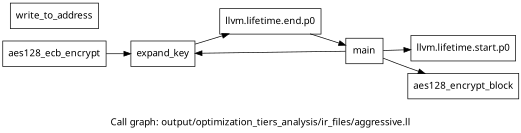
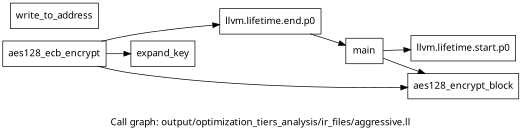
edge "expand_key" -> "llvm.lifetime.end.p0": now "aes128_ecb_encrypt" -> "llvm.lifetime.end.p0"
edge "main" -> "expand_key": removed
edge "aes128_ecb_encrypt" -> "aes128_encrypt_block": added
